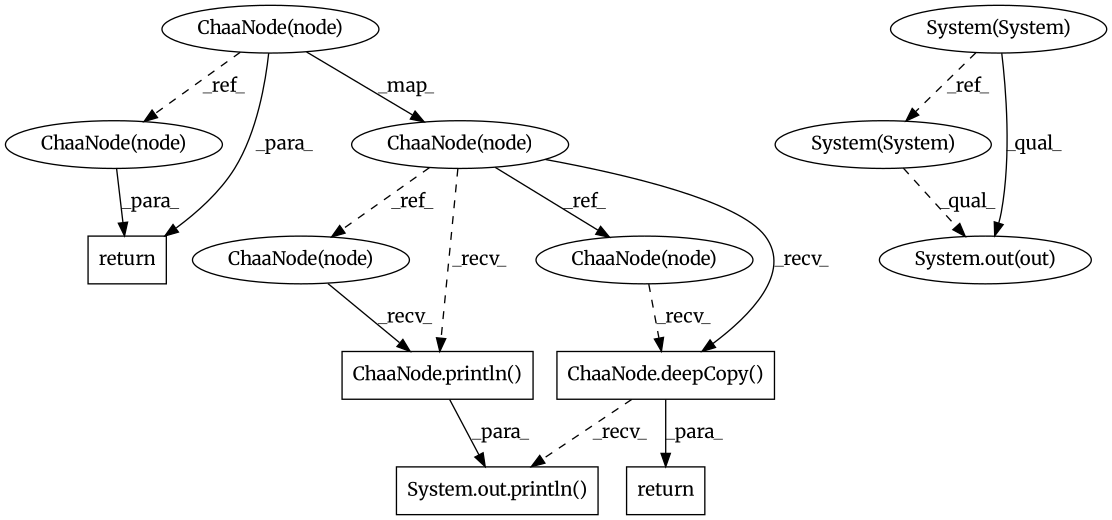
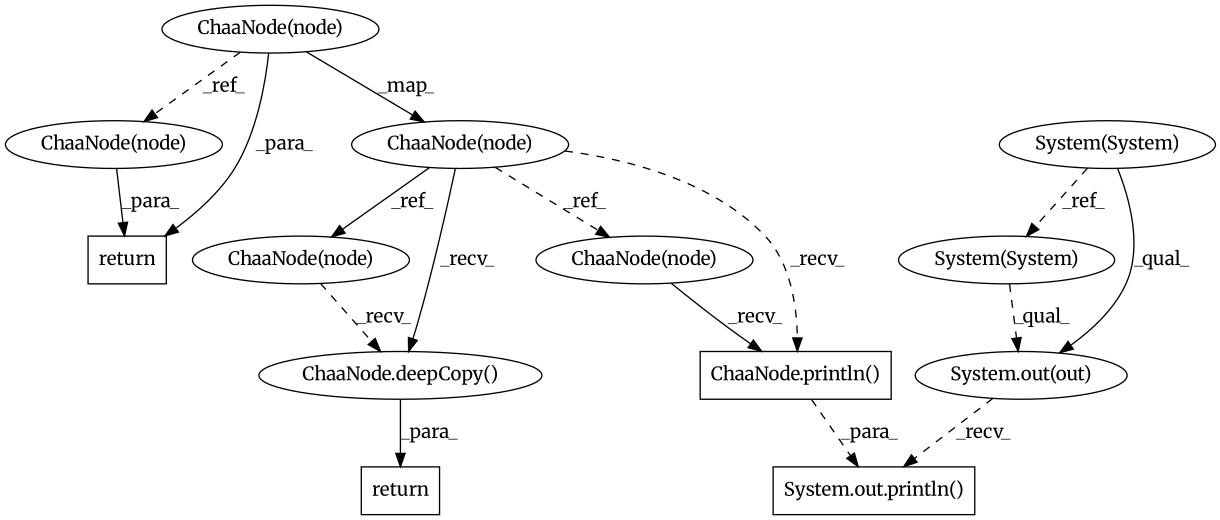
node "ChaaNode.deepCopy()": shape box -> ellipse
edge "ChaaNode.println()" -> "System.out.println()": style solid -> dashed
edge "ChaaNode.deepCopy()" -> "System.out.println()": now "System.out(out)" -> "System.out.println()"
